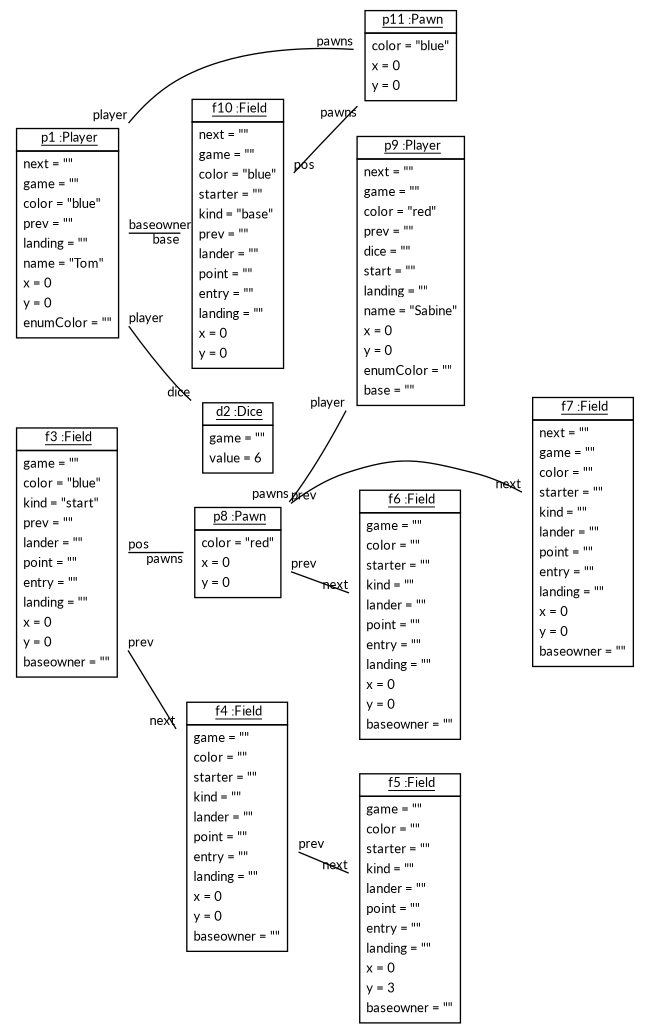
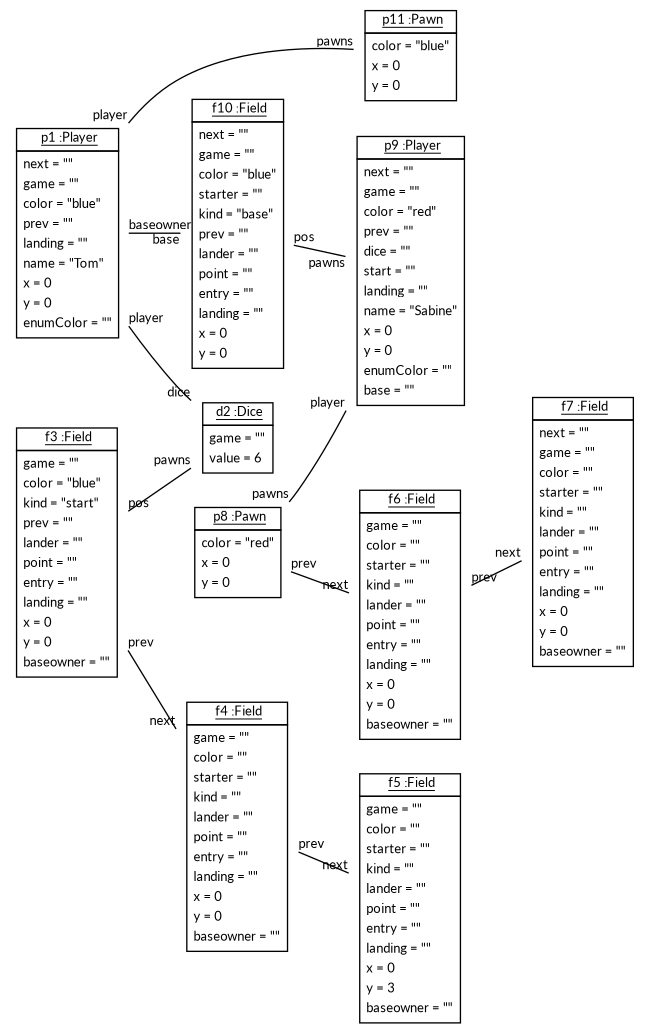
edge "p11 :Pawn" -- "f10 :Field": now "p9 :Player" -- "f10 :Field"
edge "f7 :Field" -- "p8 :Pawn": now "f7 :Field" -- "f6 :Field"
edge "f3 :Field" -- "p8 :Pawn": now "f3 :Field" -- "d2 :Dice"
